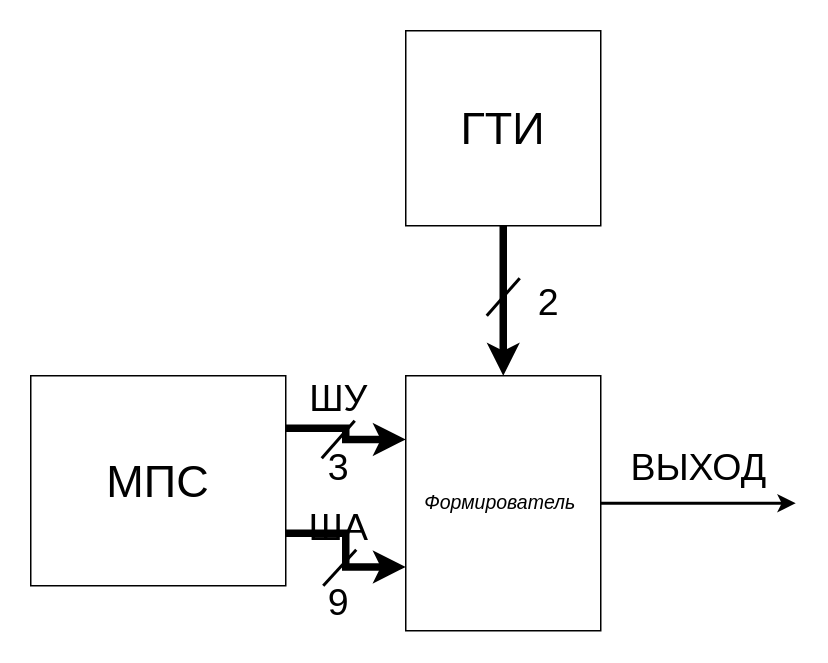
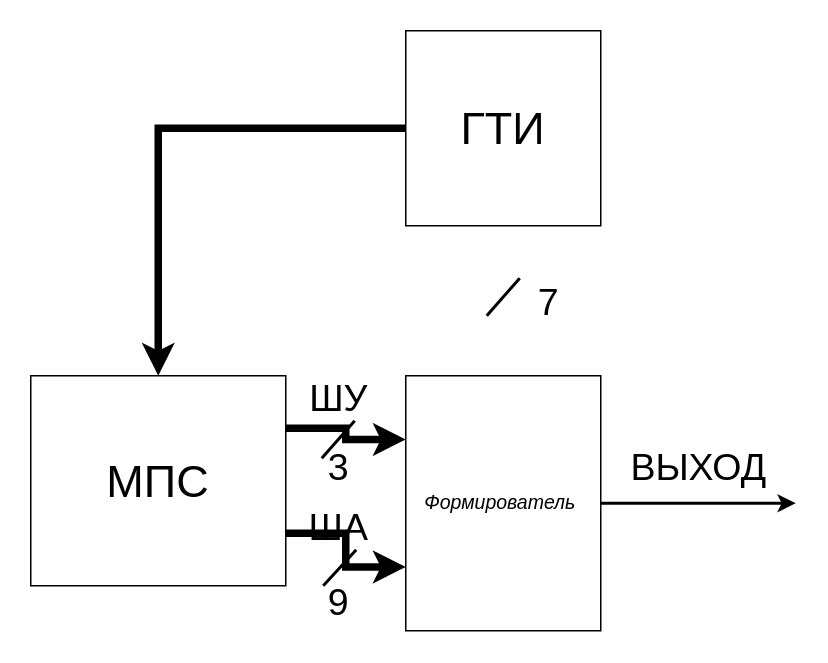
edge "ГТИ" -> "Формирователь": now "ГТИ" -> "МПС"
node "2": label "2" -> "7"
